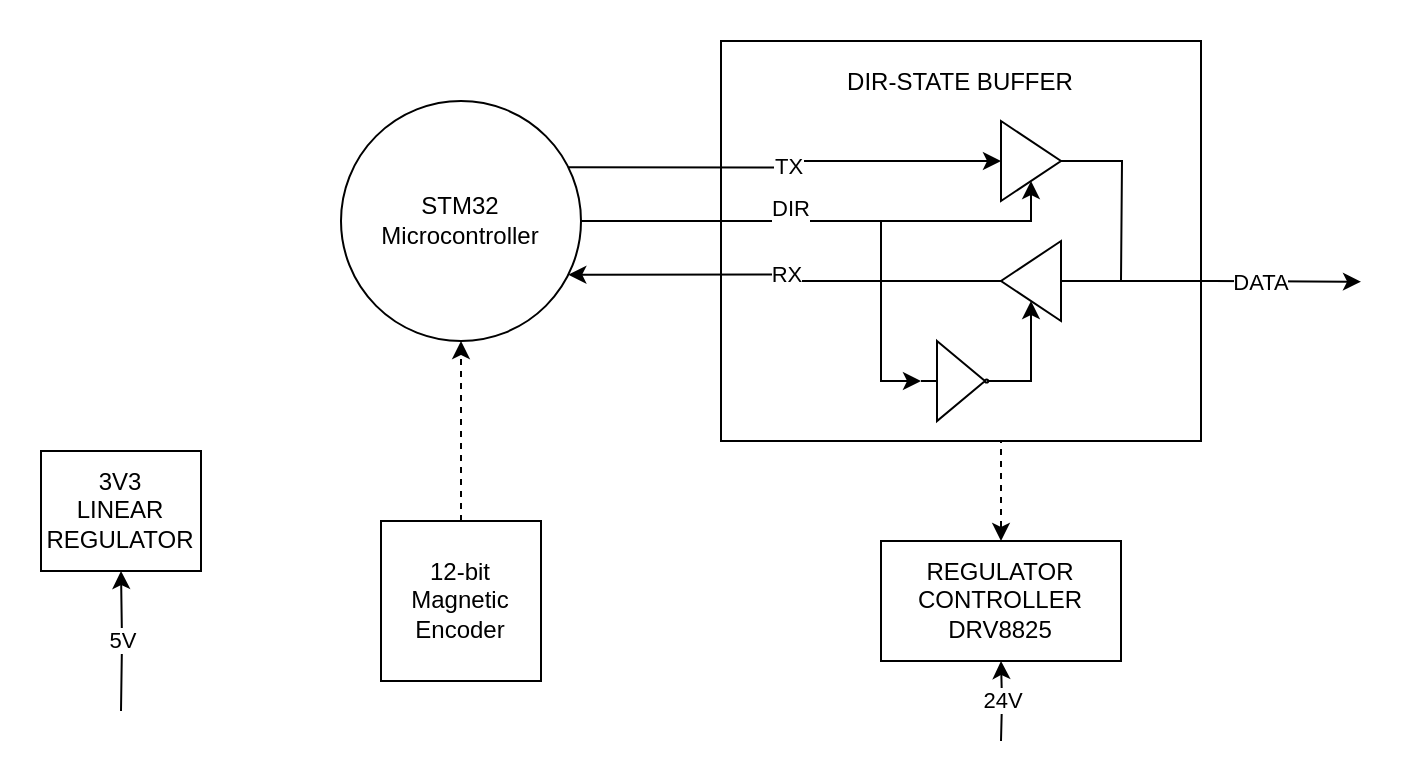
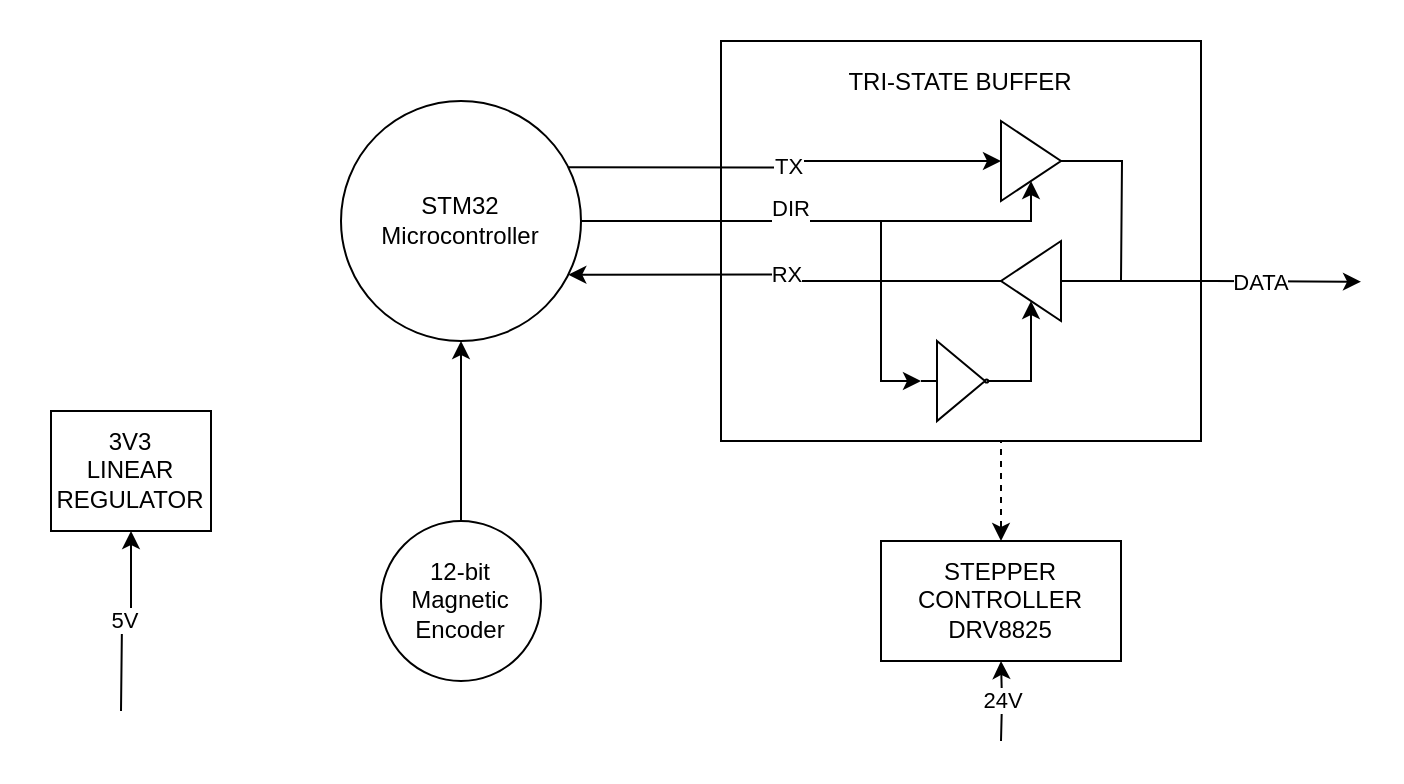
node "DIR-STATE BUFFER": label "DIR-STATE BUFFER" -> "TRI-STATE BUFFER"
edge "12-bit Magnetic Encoder" -> "STM32 Microcontroller": style dashed -> solid
node "3V3 LINEAR REGULATOR": moved (121, 511) -> (131, 471)
node "12-bit Magnetic Encoder": shape rectangle -> ellipse
node "REGULATOR CONTROLLER DRV8825": label "REGULATOR CONTROLLER DRV8825" -> "STEPPER CONTROLLER DRV8825"
